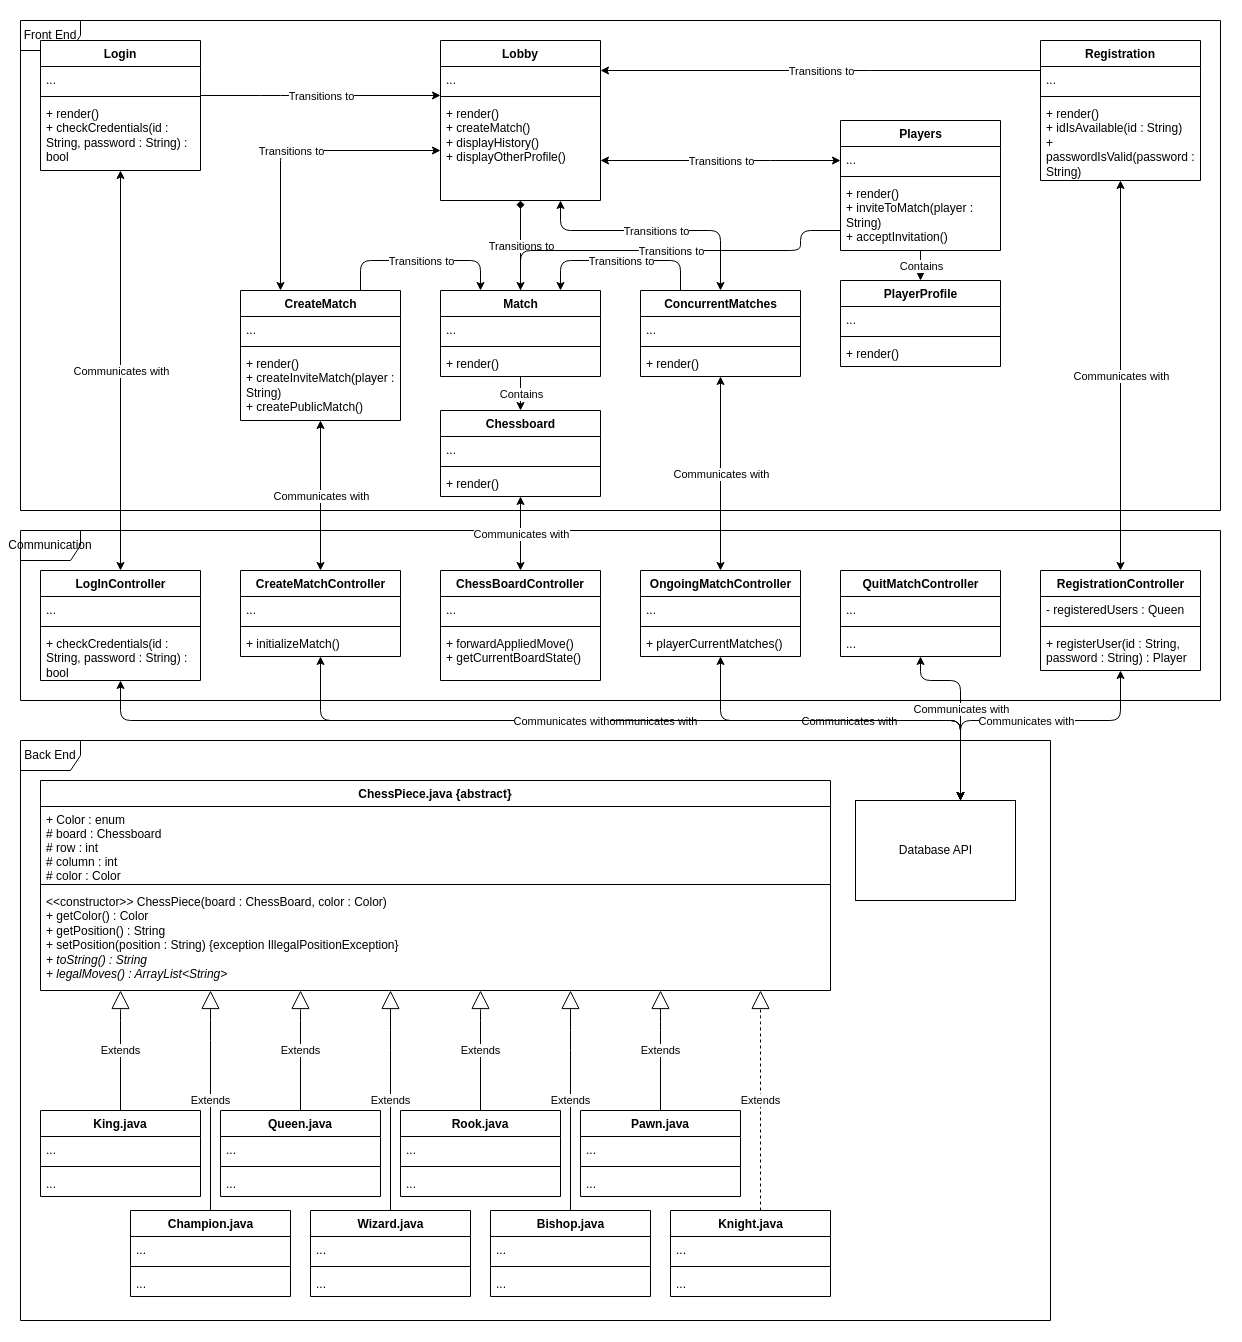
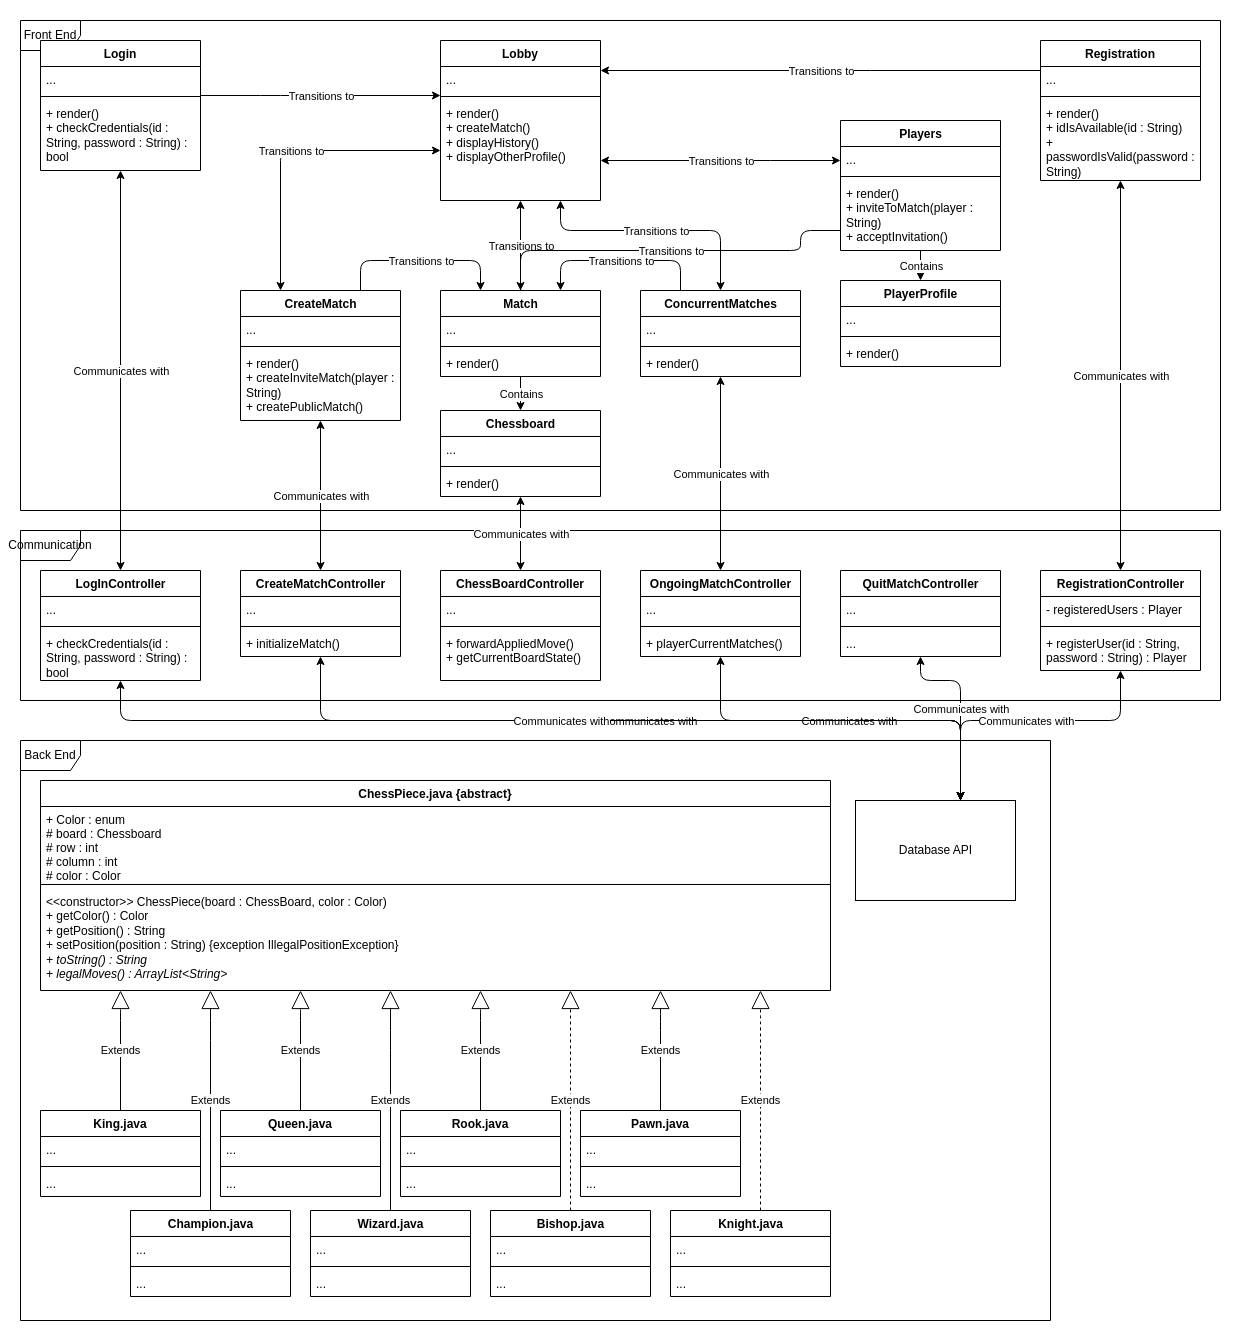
edge "Match" -> "Lobby": arrowhead diamond -> classic
node "- registeredUsers : Queen": label "- registeredUsers : Queen" -> "- registeredUsers : Player"
edge "Bishop.java" -> "ChessPiece.java {abstract}": style solid -> dashed
